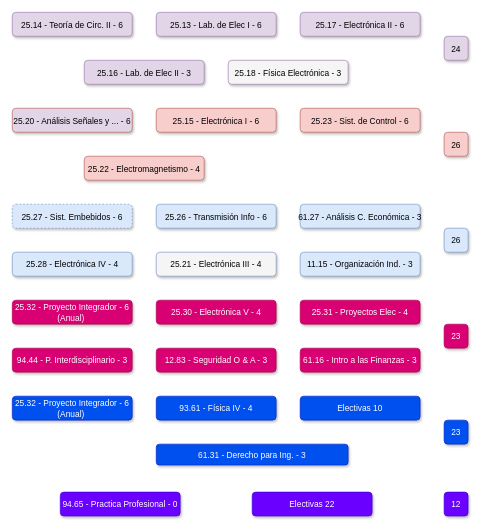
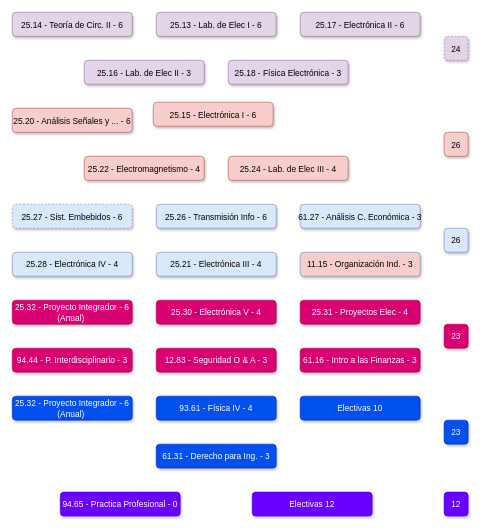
node "24": style solid -> dashed
node "25.18 - Física Electrónica - 3": fillcolor #f5f5f5 -> #e1d5e7
node "25.20 - Análisis Señales y ... - 6": fillcolor #e1d5e7 -> #f8cecc
node "25.15 - Electrónica I - 6": moved (216, 120) -> (213, 114)
node "25.23 - Sist. de Control - 6": removed
node "25.24 - Lab. de Elec III - 4": added
node "25.21 - Electrónica III - 4": fillcolor #f5f5f5 -> #dae8fc
node "11.15 - Organización Ind. - 3": fillcolor #dae8fc -> #f8cecc
node "61.31 - Derecho para Ing. - 3": size 192x21 -> 120x24
node "Electivas 22": label "Electivas 22" -> "Electivas 12"
